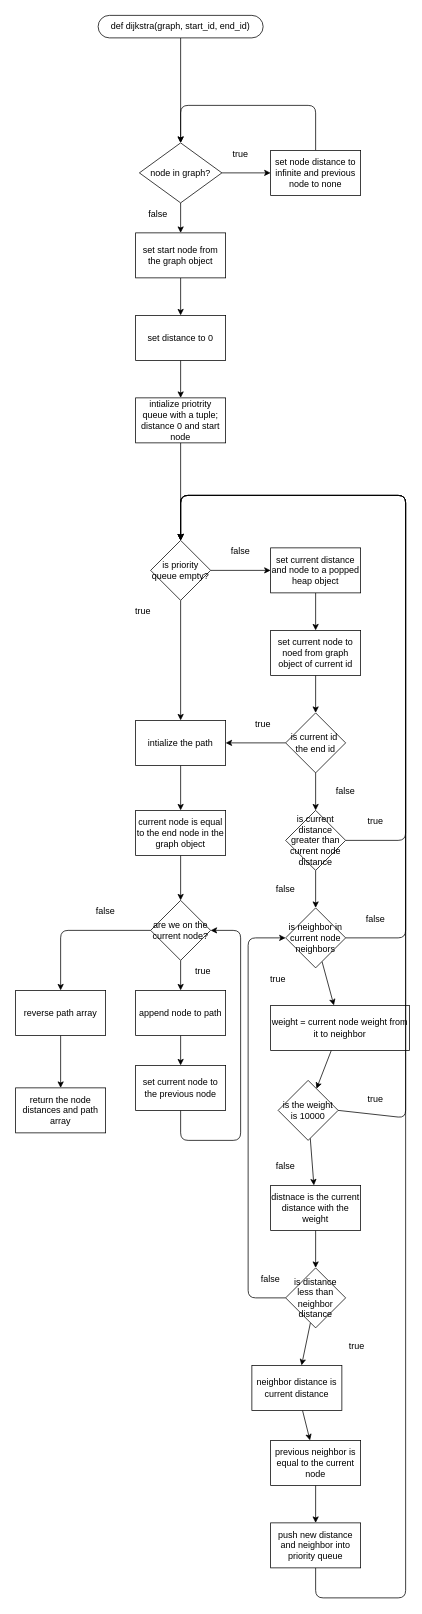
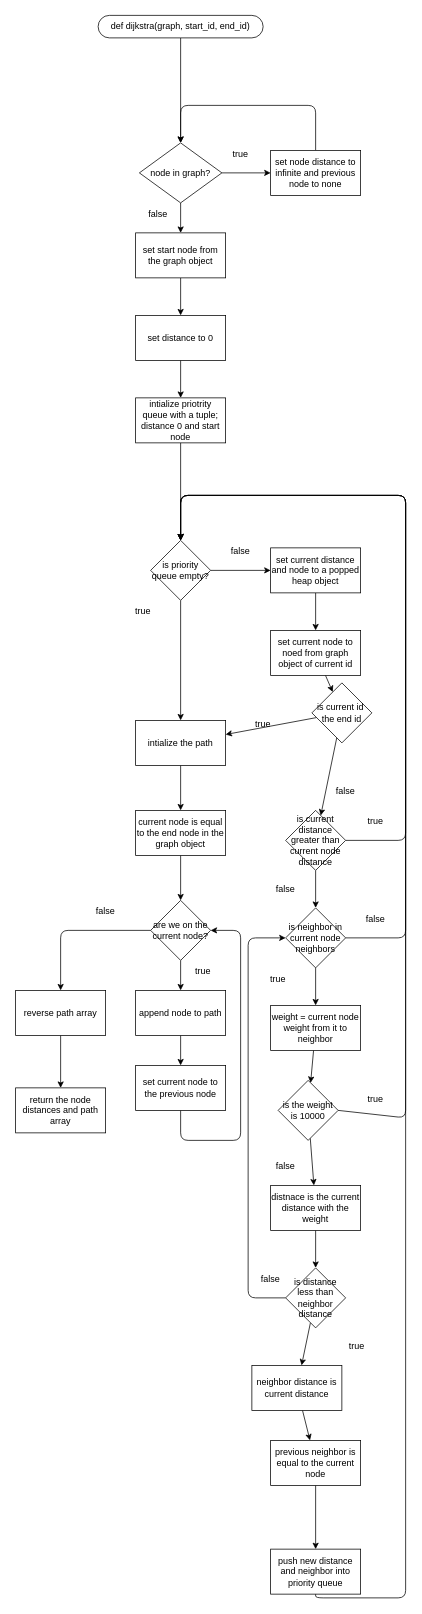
node "is current id the end id": moved (315, 743) -> (342, 713)
node "weight = current node weight from it to neighbor": size 139x45 -> 90x45
node "push new distance and neighbor into priority queue": moved (315, 1545) -> (315, 1572)
